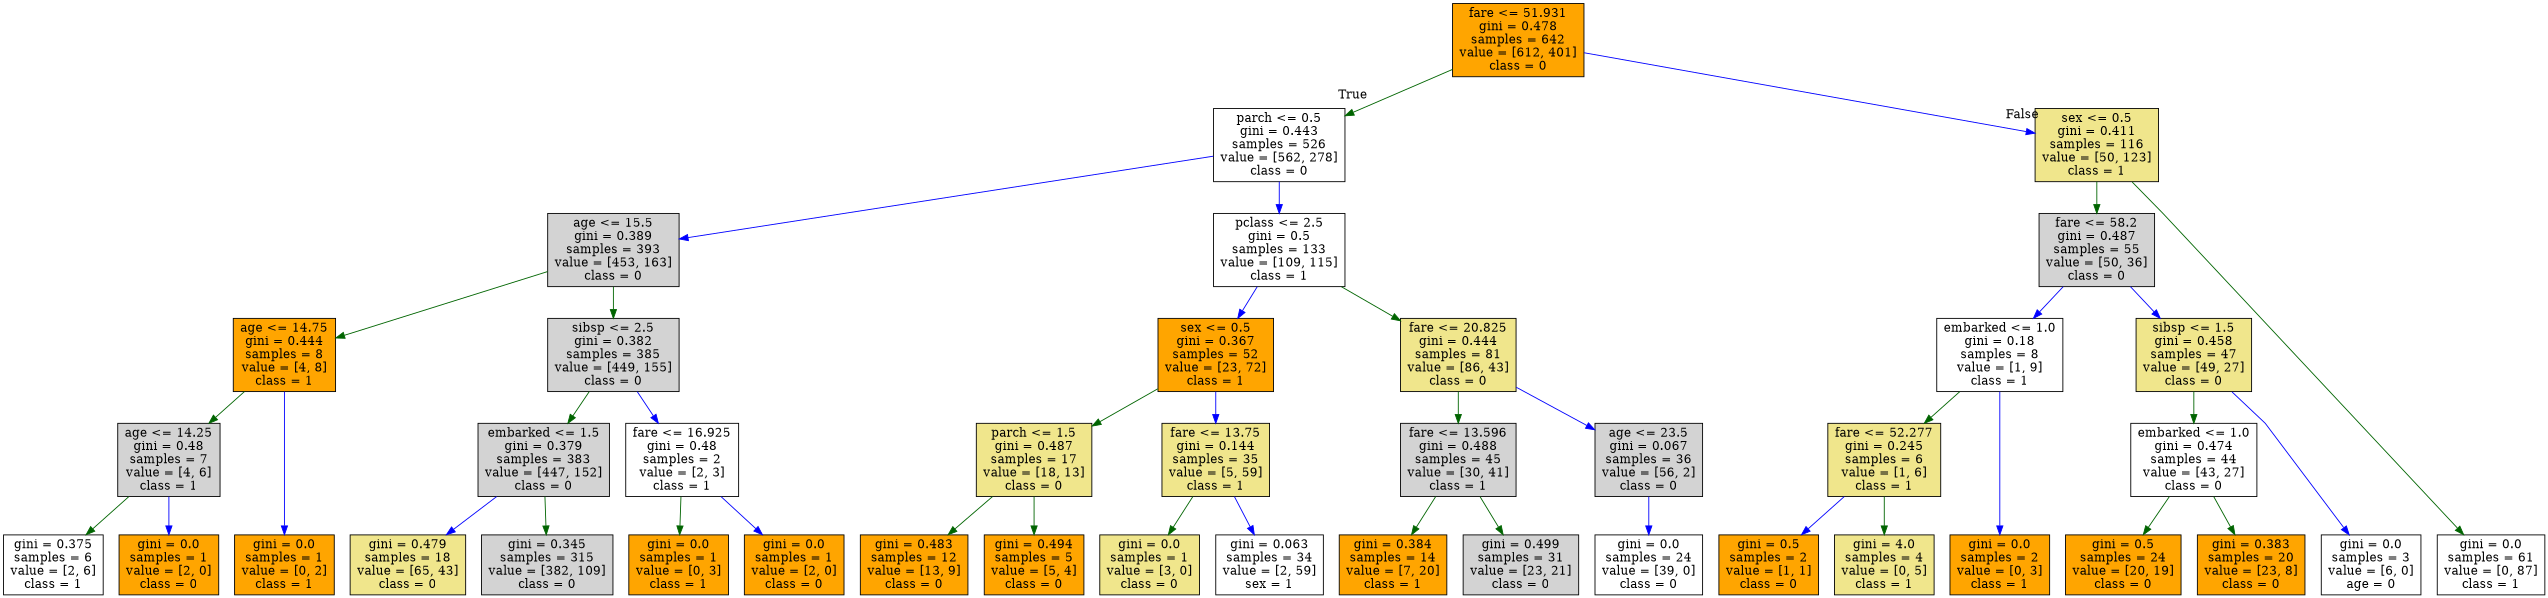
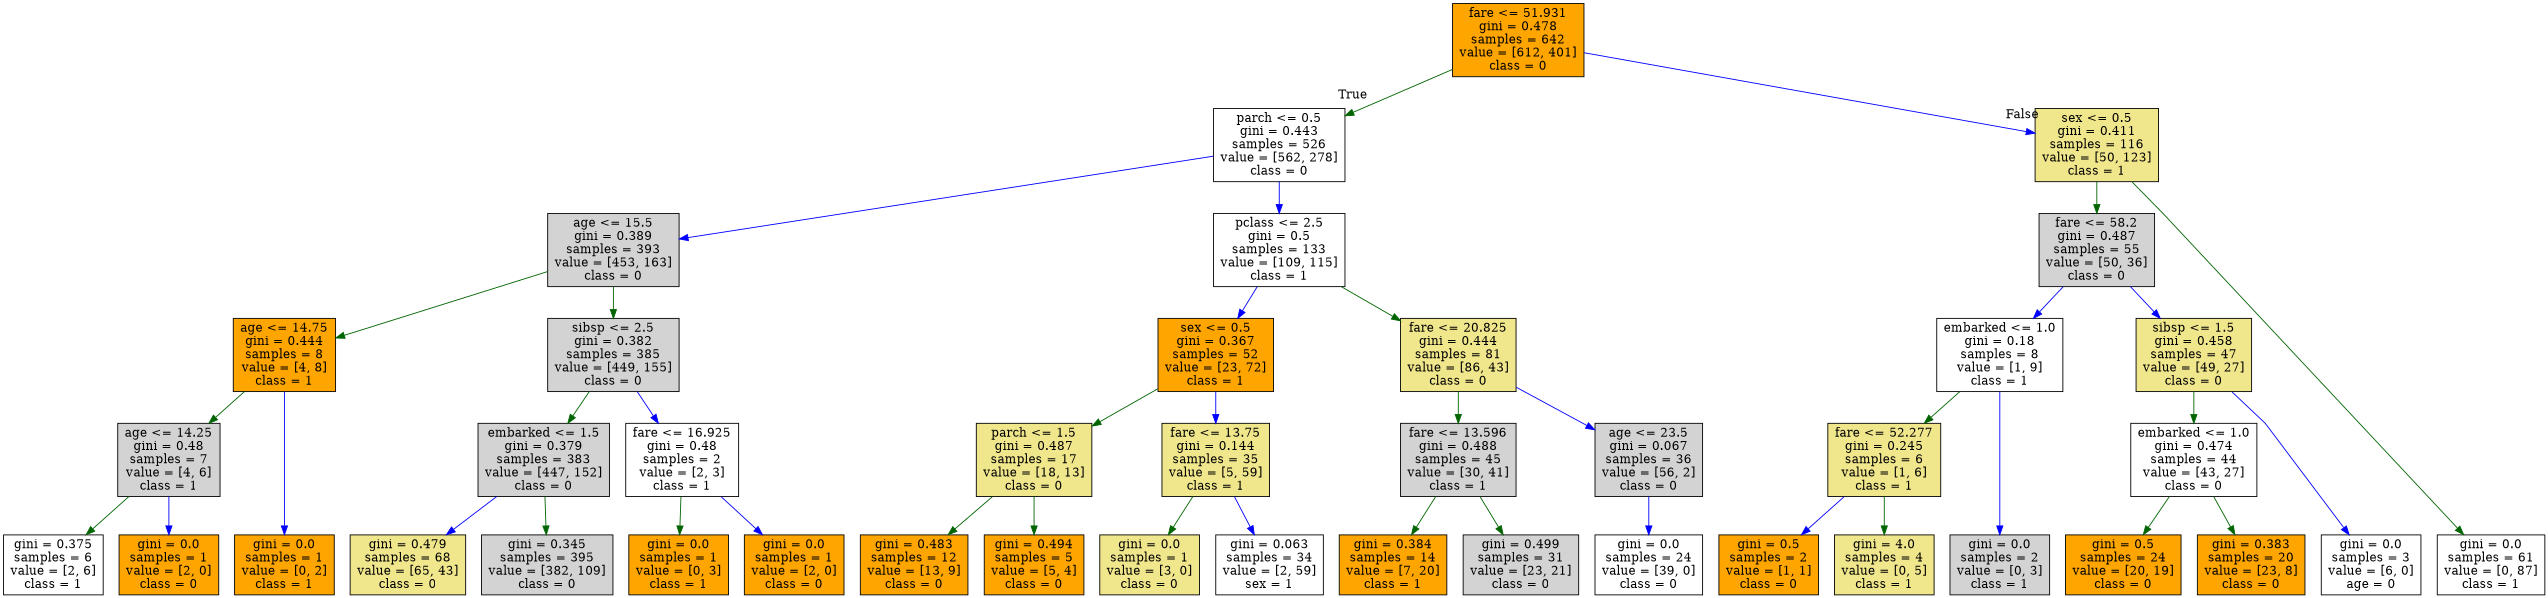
node "gini = 0.479 samples = 18 value = [65, 43] class = 0": label "gini = 0.479 samples = 18 value = [65, 43] class = 0" -> "gini = 0.479 samples = 68 value = [65, 43] class = 0"
node "gini = 0.345 samples = 315 value = [382, 109] class = 0": label "gini = 0.345 samples = 315 value = [382, 109] class = 0" -> "gini = 0.345 samples = 395 value = [382, 109] class = 0"
node "gini = 0.0 samples = 2 value = [0, 3] class = 1": fillcolor orange -> lightgrey
